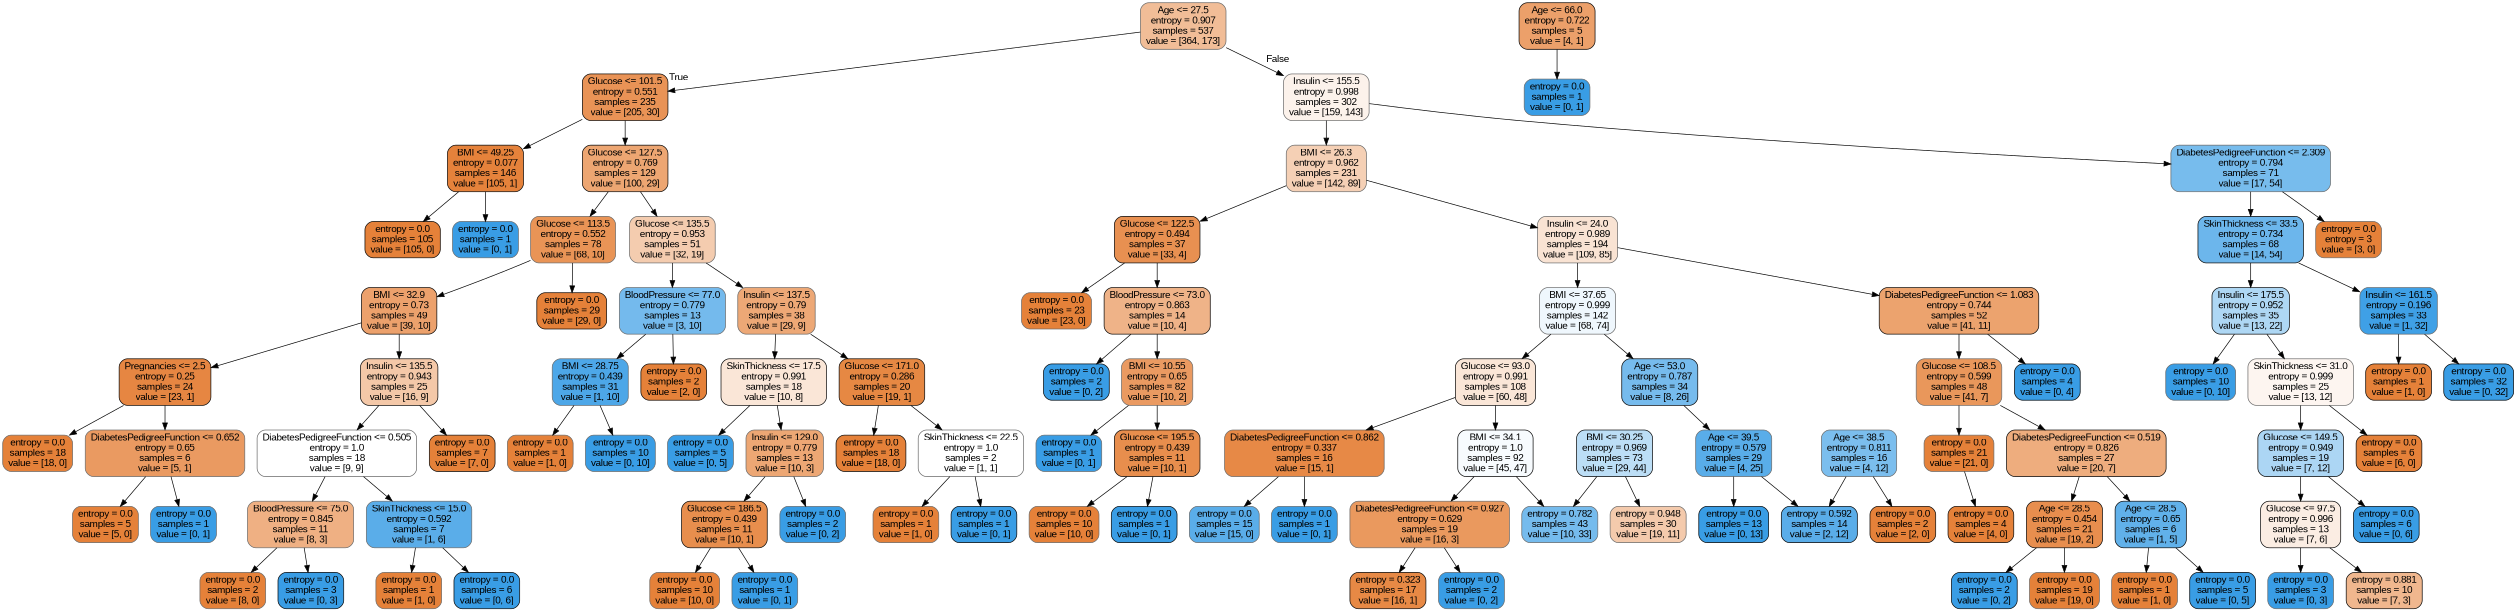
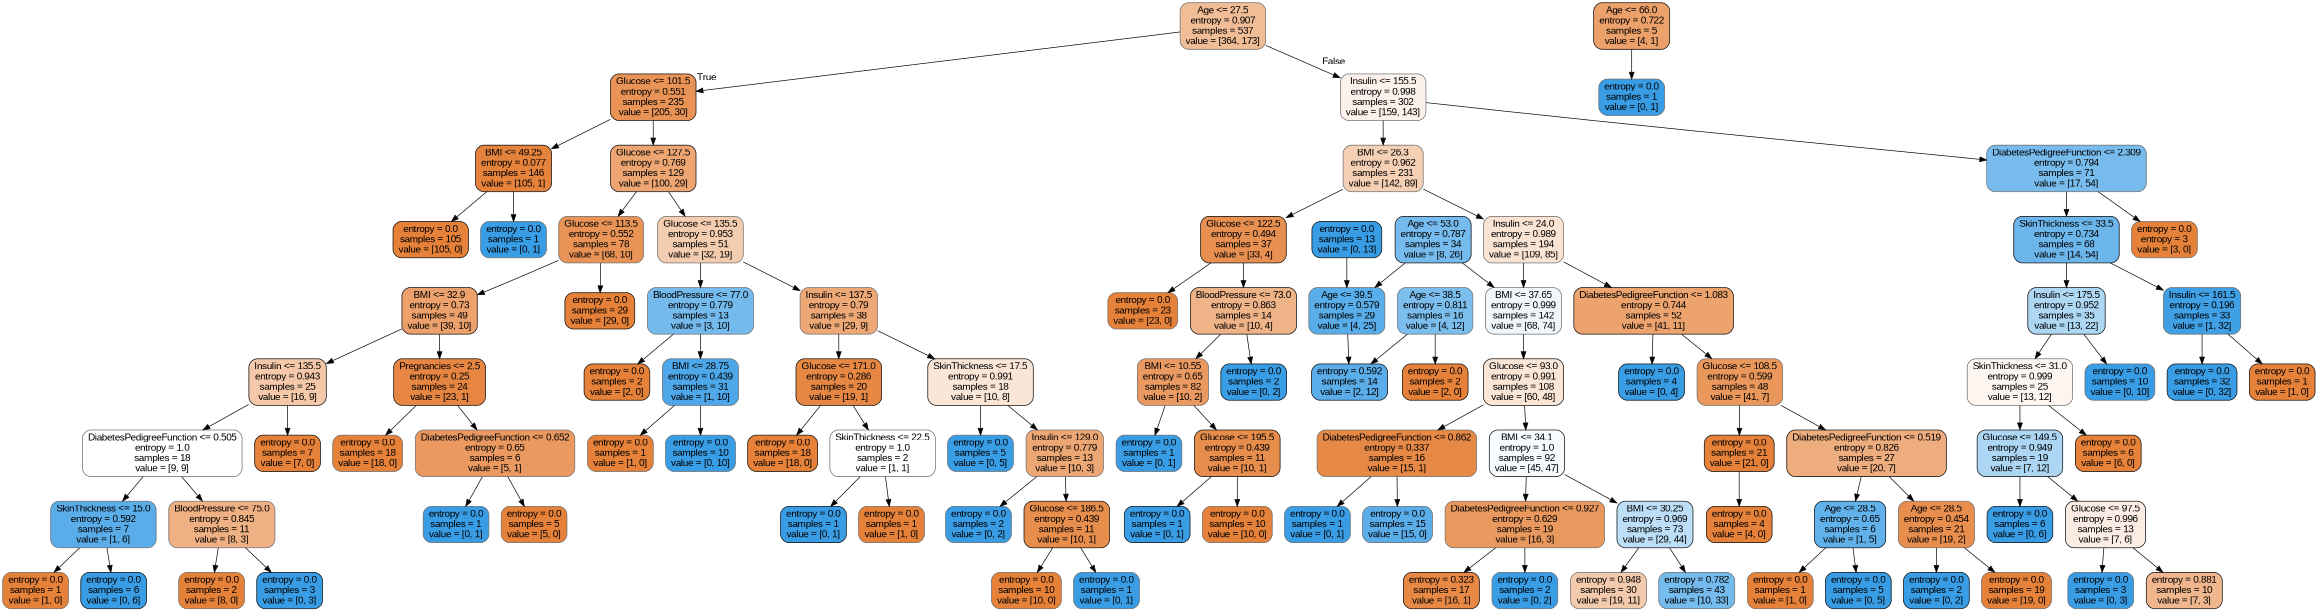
edge "BMI <= 37.65 entropy = 0.999 samples = 142 value = [68, 74]" -> "Age <= 53.0 entropy = 0.787 samples = 34 value = [8, 26]": reversed
node "entropy = 0.0 samples = 21 value = [21, 0]": color gray40 -> black
edge "Age <= 39.5 entropy = 0.579 samples = 29 value = [4, 25]" -> "entropy = 0.0 samples = 13 value = [0, 13]": reversed
edge "BMI <= 34.1 entropy = 1.0 samples = 92 value = [45, 47]" -> "entropy = 0.782 samples = 43 value = [10, 33]": now "BMI <= 34.1 entropy = 1.0 samples = 92 value = [45, 47]" -> "BMI <= 30.25 entropy = 0.969 samples = 73 value = [29, 44]"
node "Age <= 28.5 entropy = 0.454 samples = 21 value = [19, 2]": color black -> gray40
